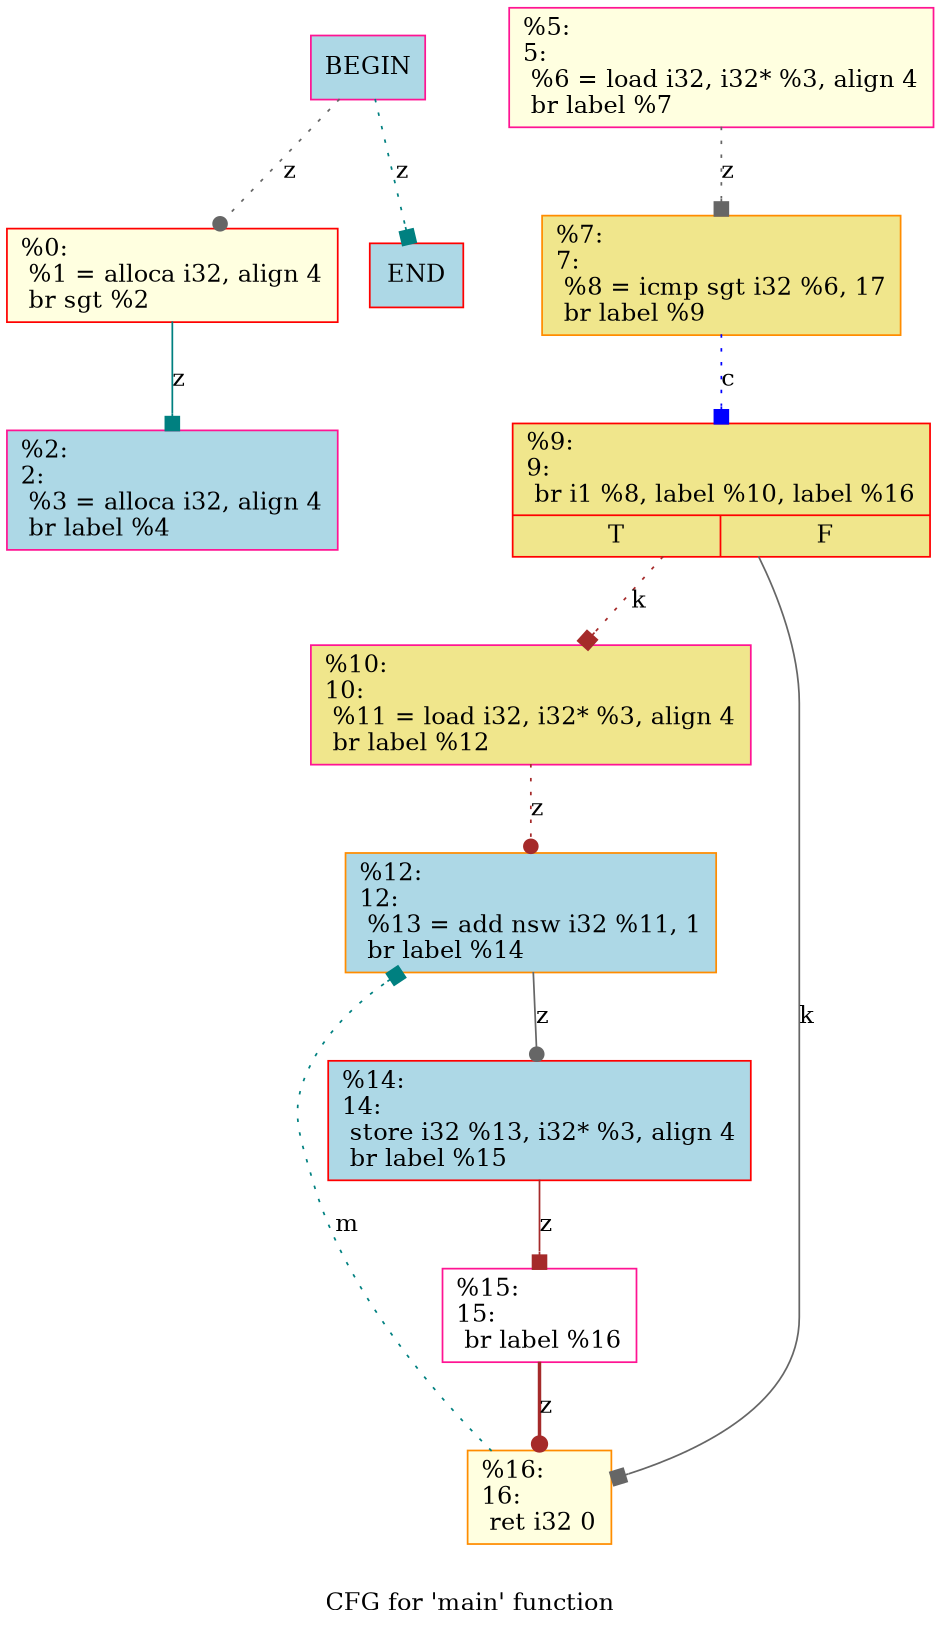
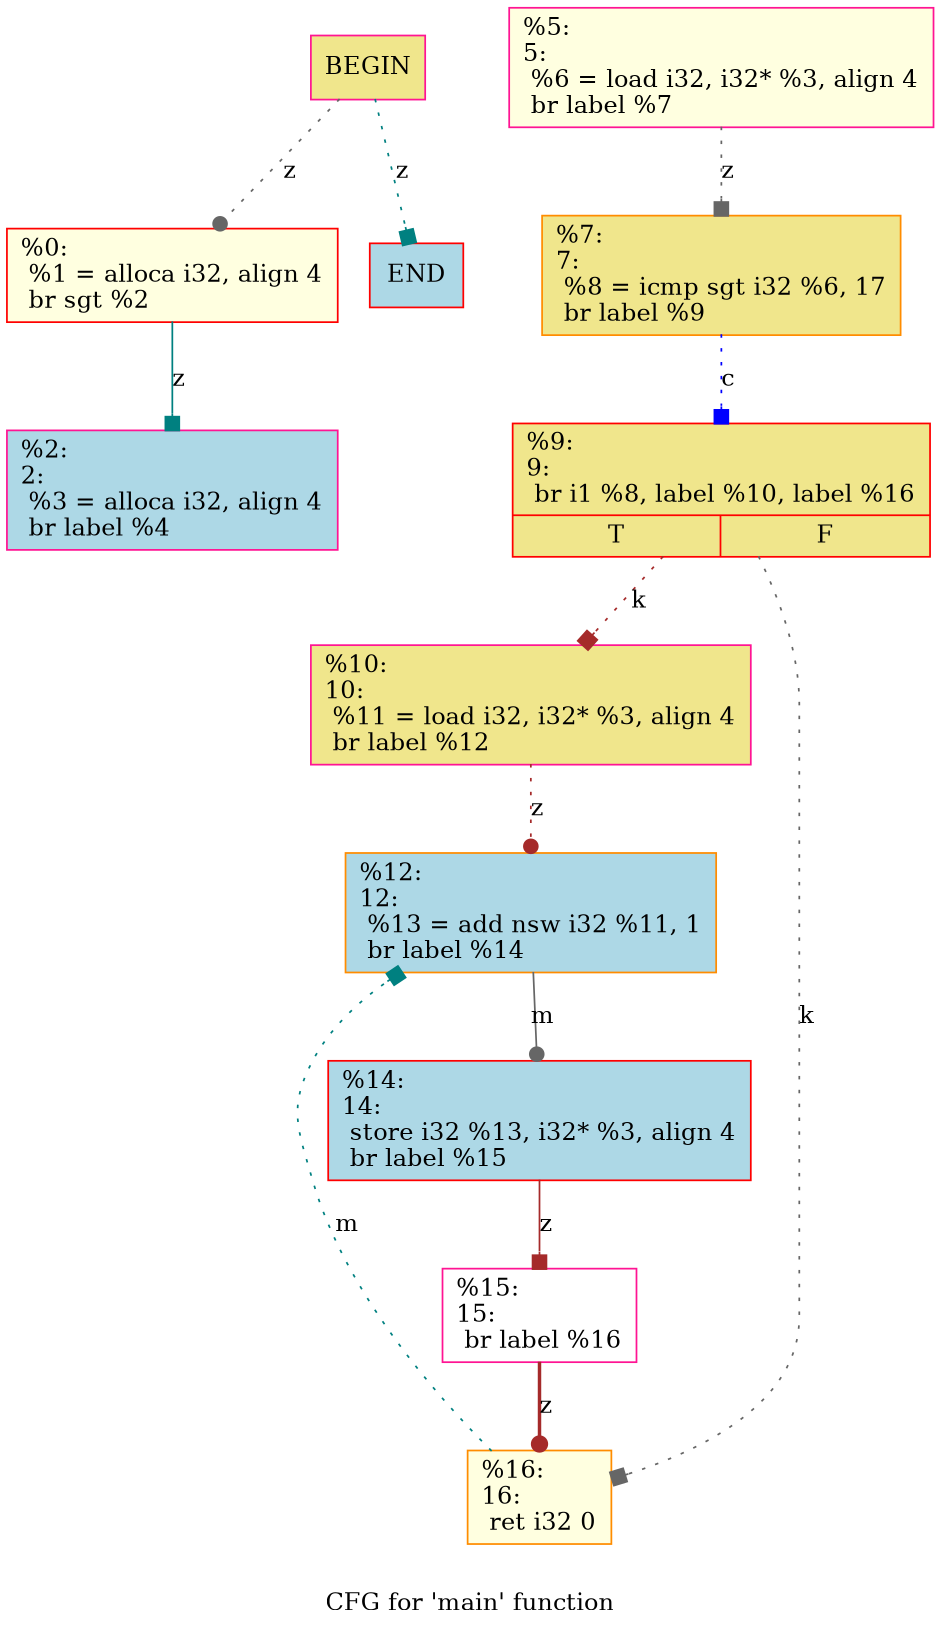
node "BEGIN": fillcolor lightblue -> khaki
edge "%12:" -> "%14:": label "z" -> "m"
edge "%9:" -> "%16:": style solid -> dotted
